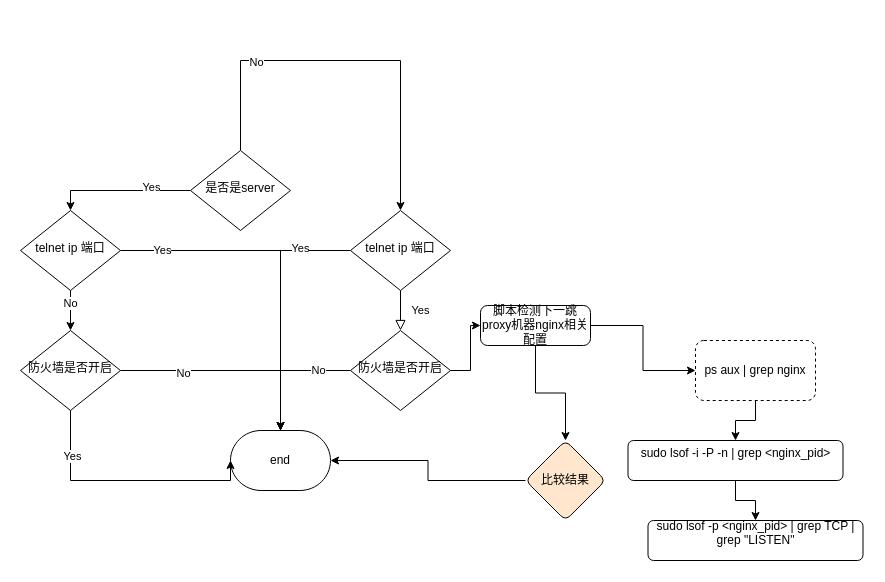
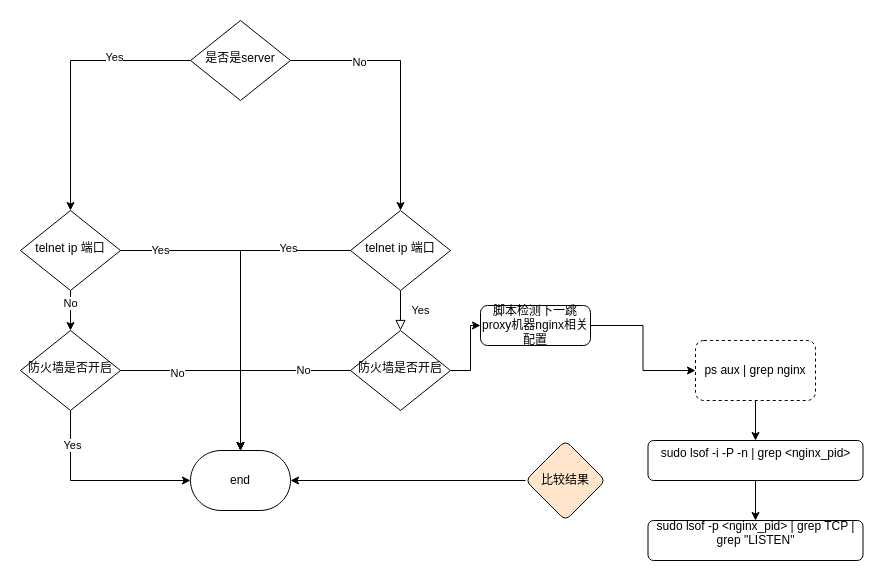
node "是否是server": moved (241, 191) -> (241, 61)
edge "脚本检测下一跳proxy机器nginx相关配置" -> "比较结果": removed
node "end": moved (281, 461) -> (241, 481)
node "sudo lsof -i -P -n | grep <nginx_pid>": moved (736, 461) -> (756, 461)
